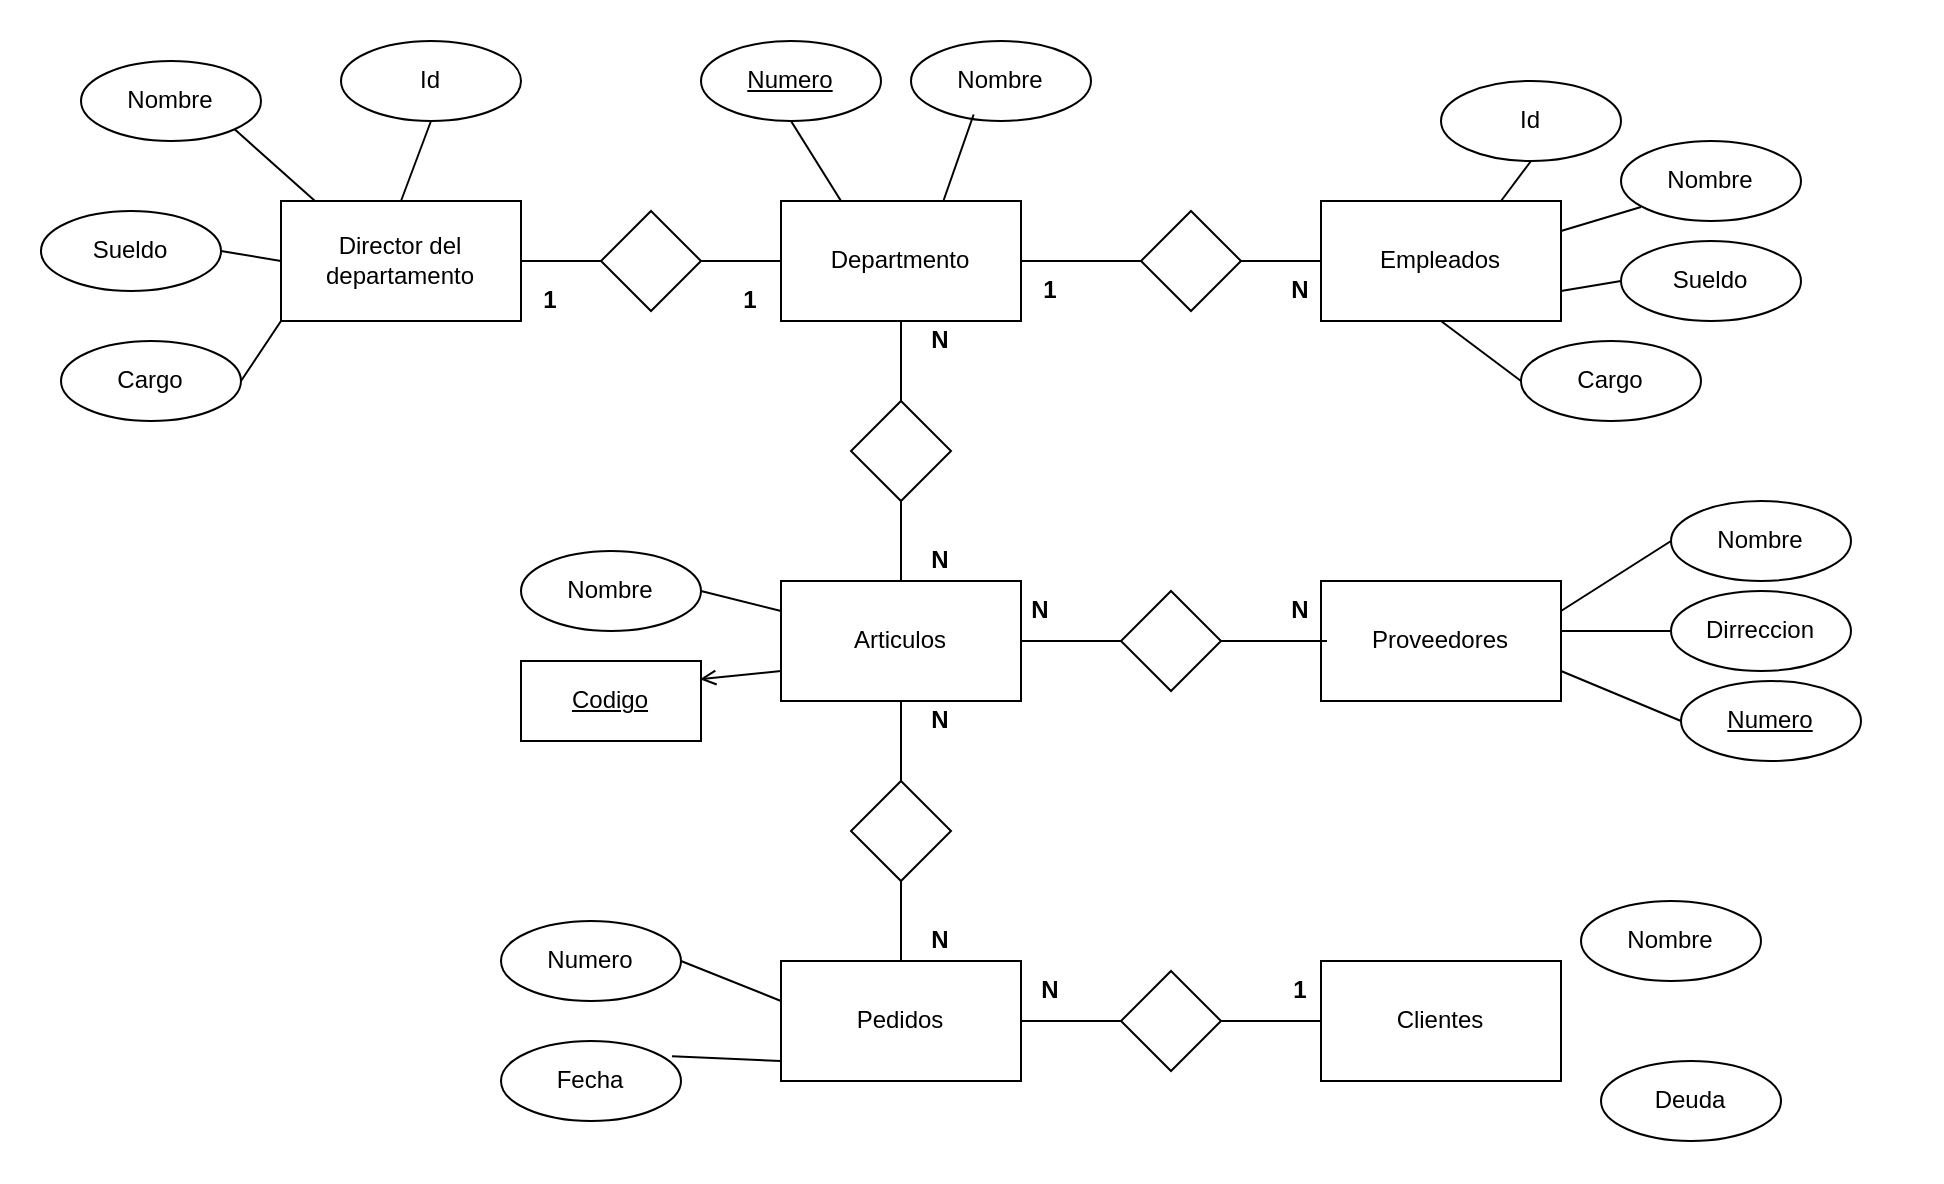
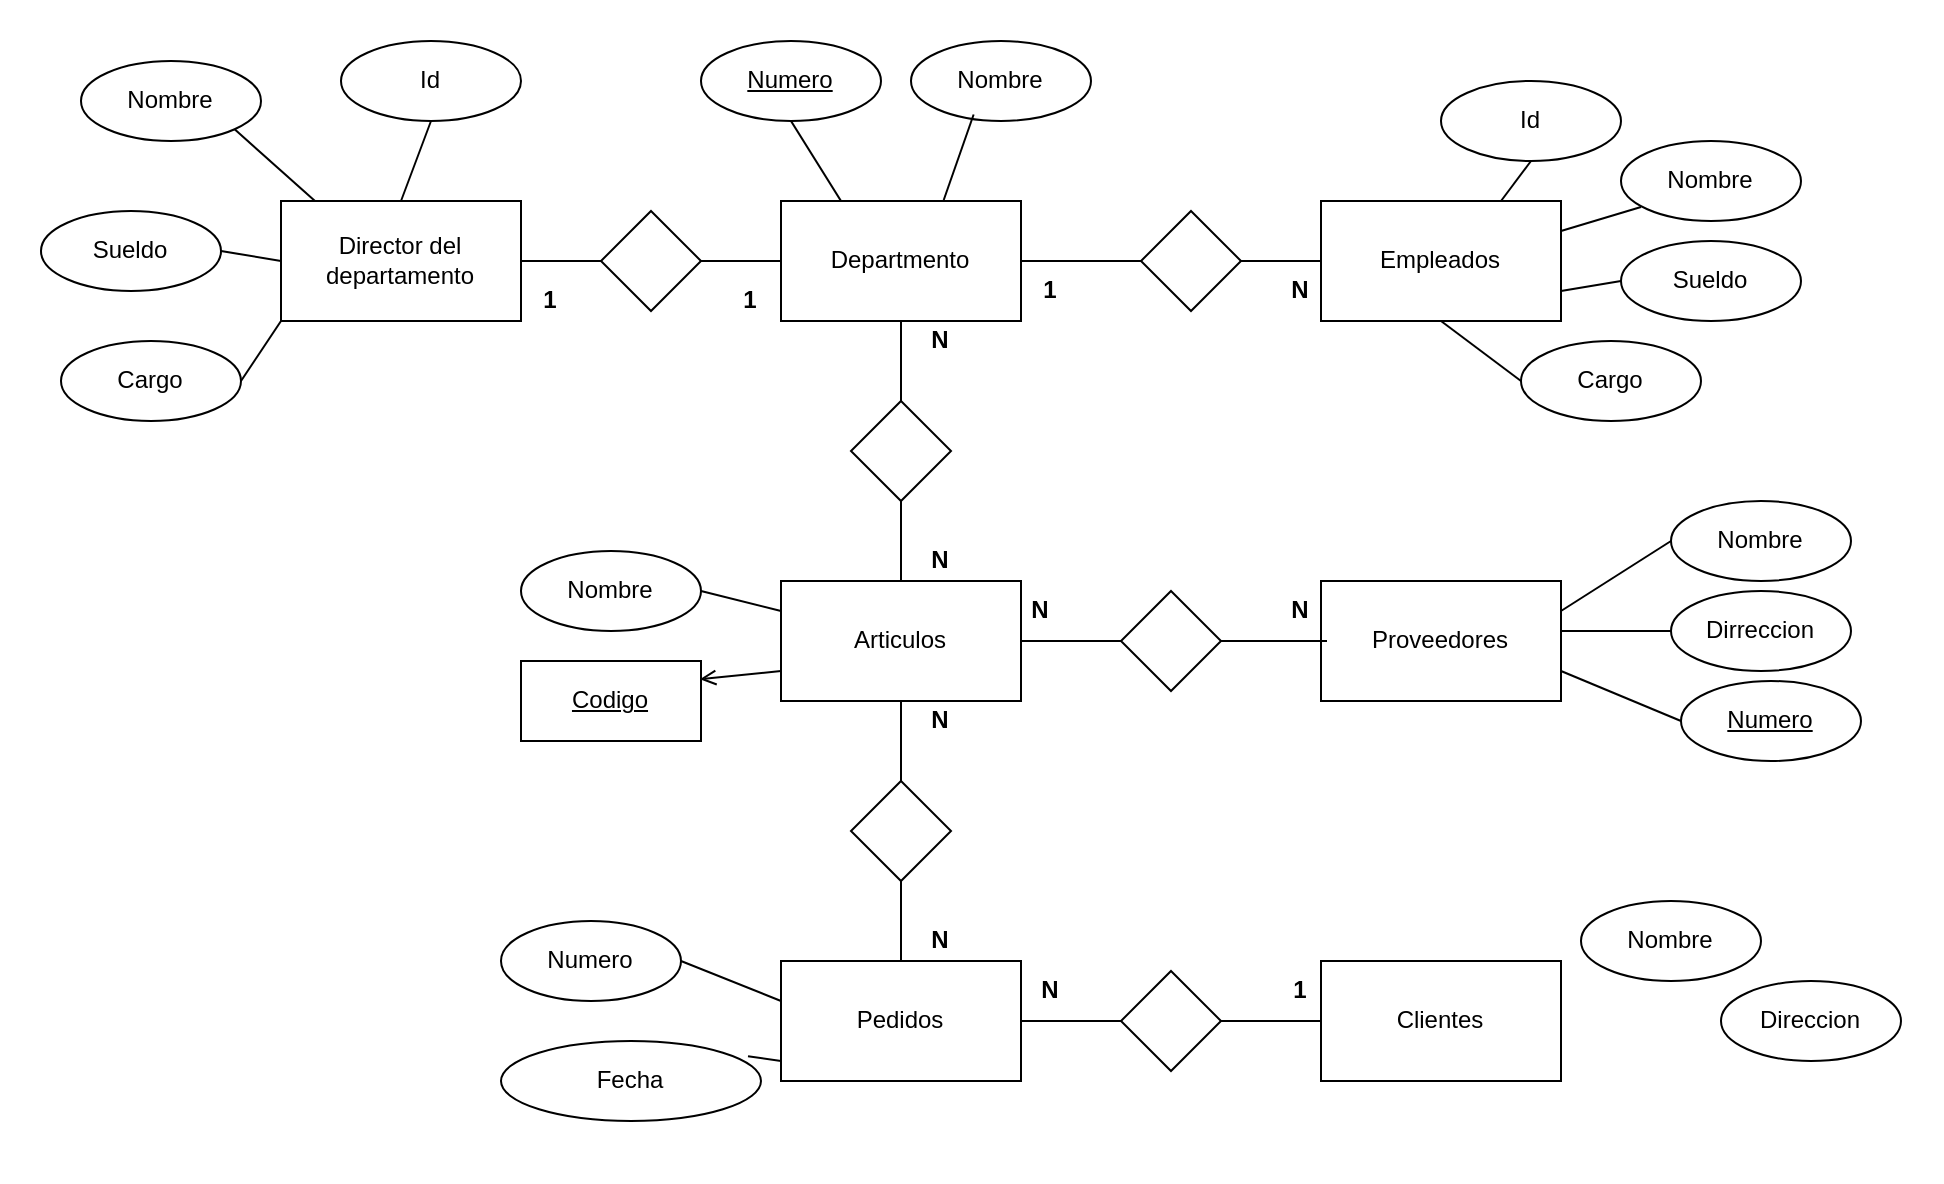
node "Direccion": added
node "Fecha": size 180x80 -> 260x80
node "Deuda": removed
